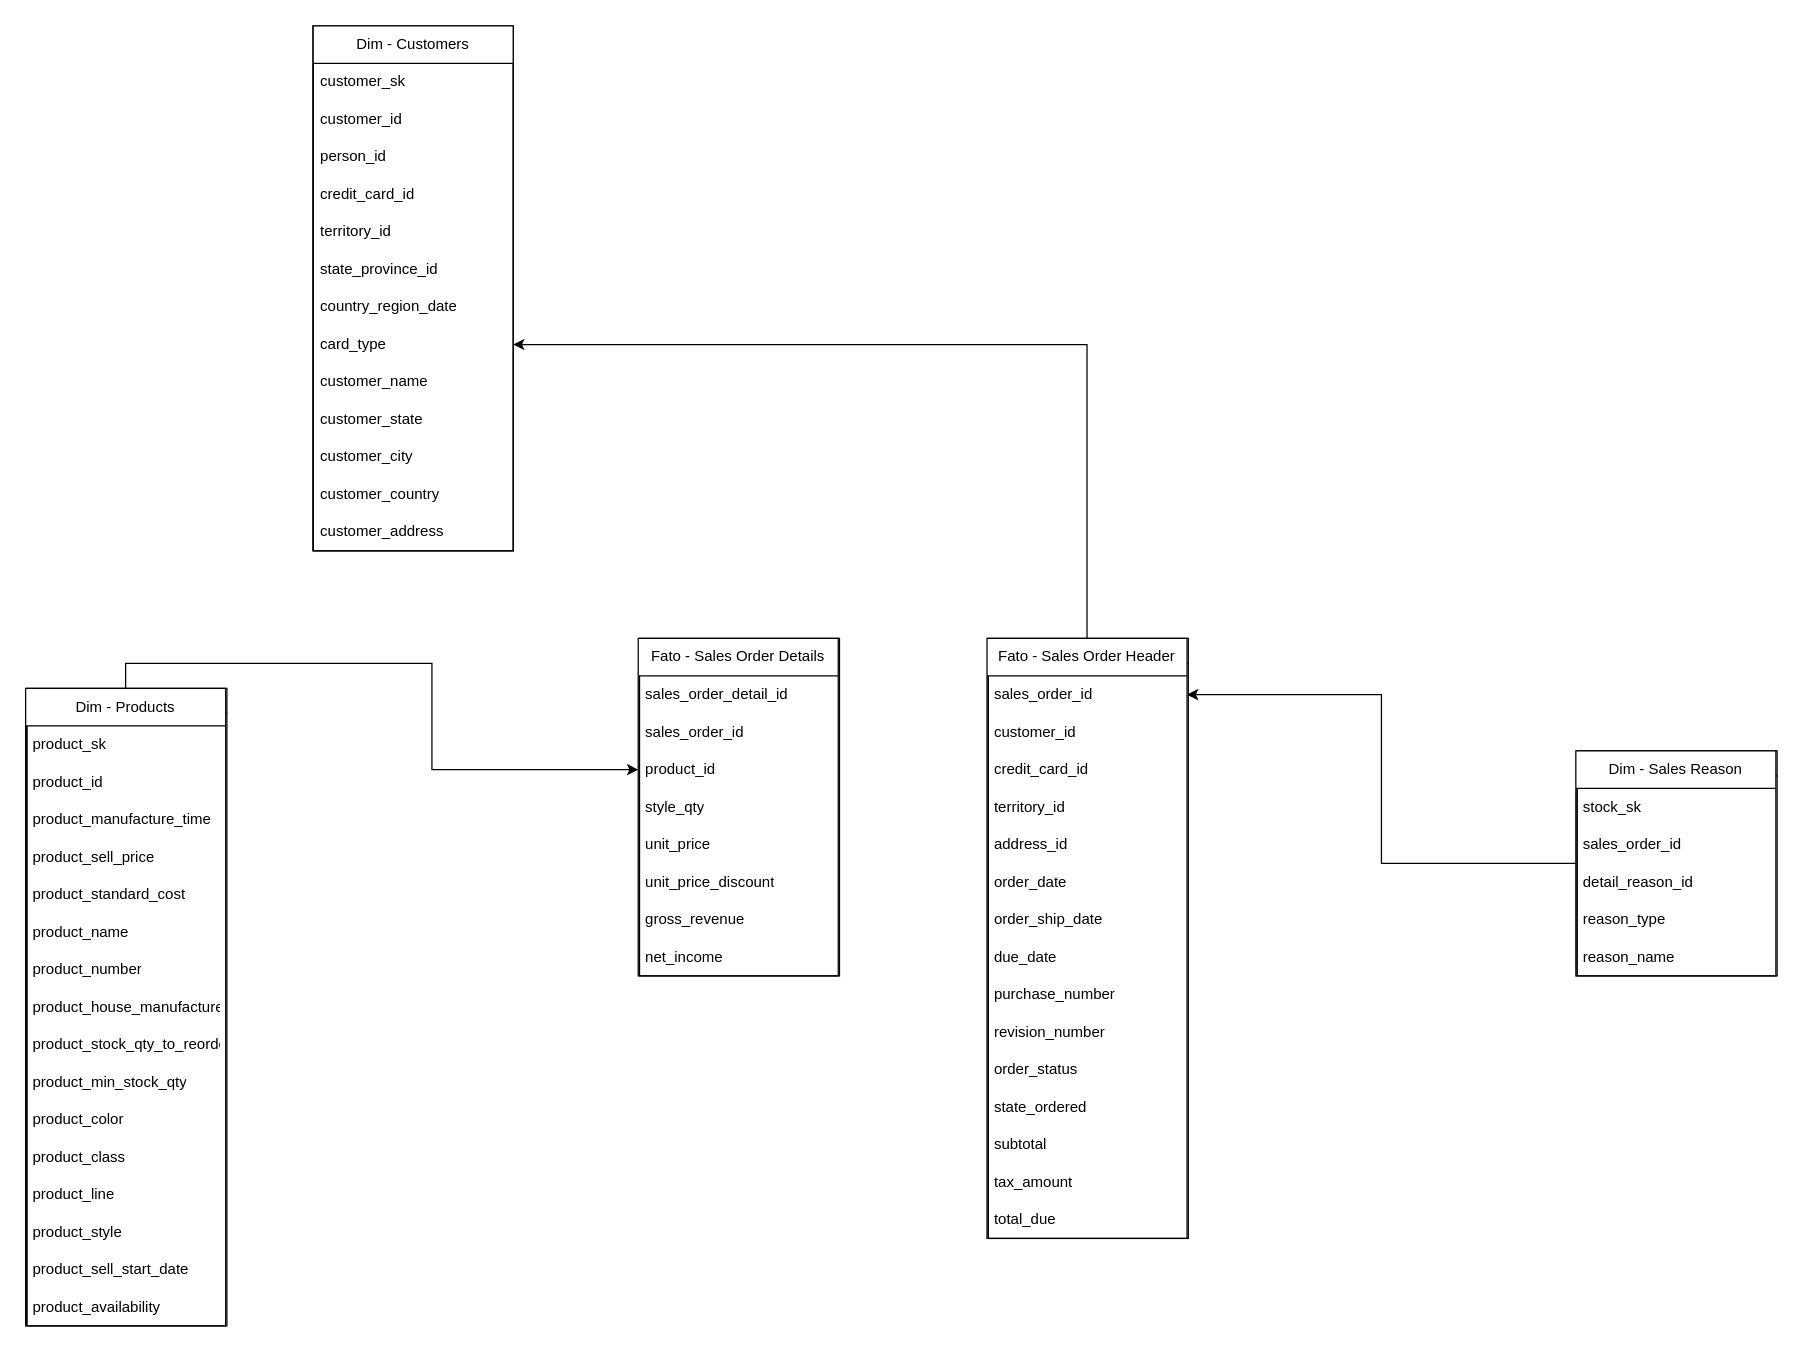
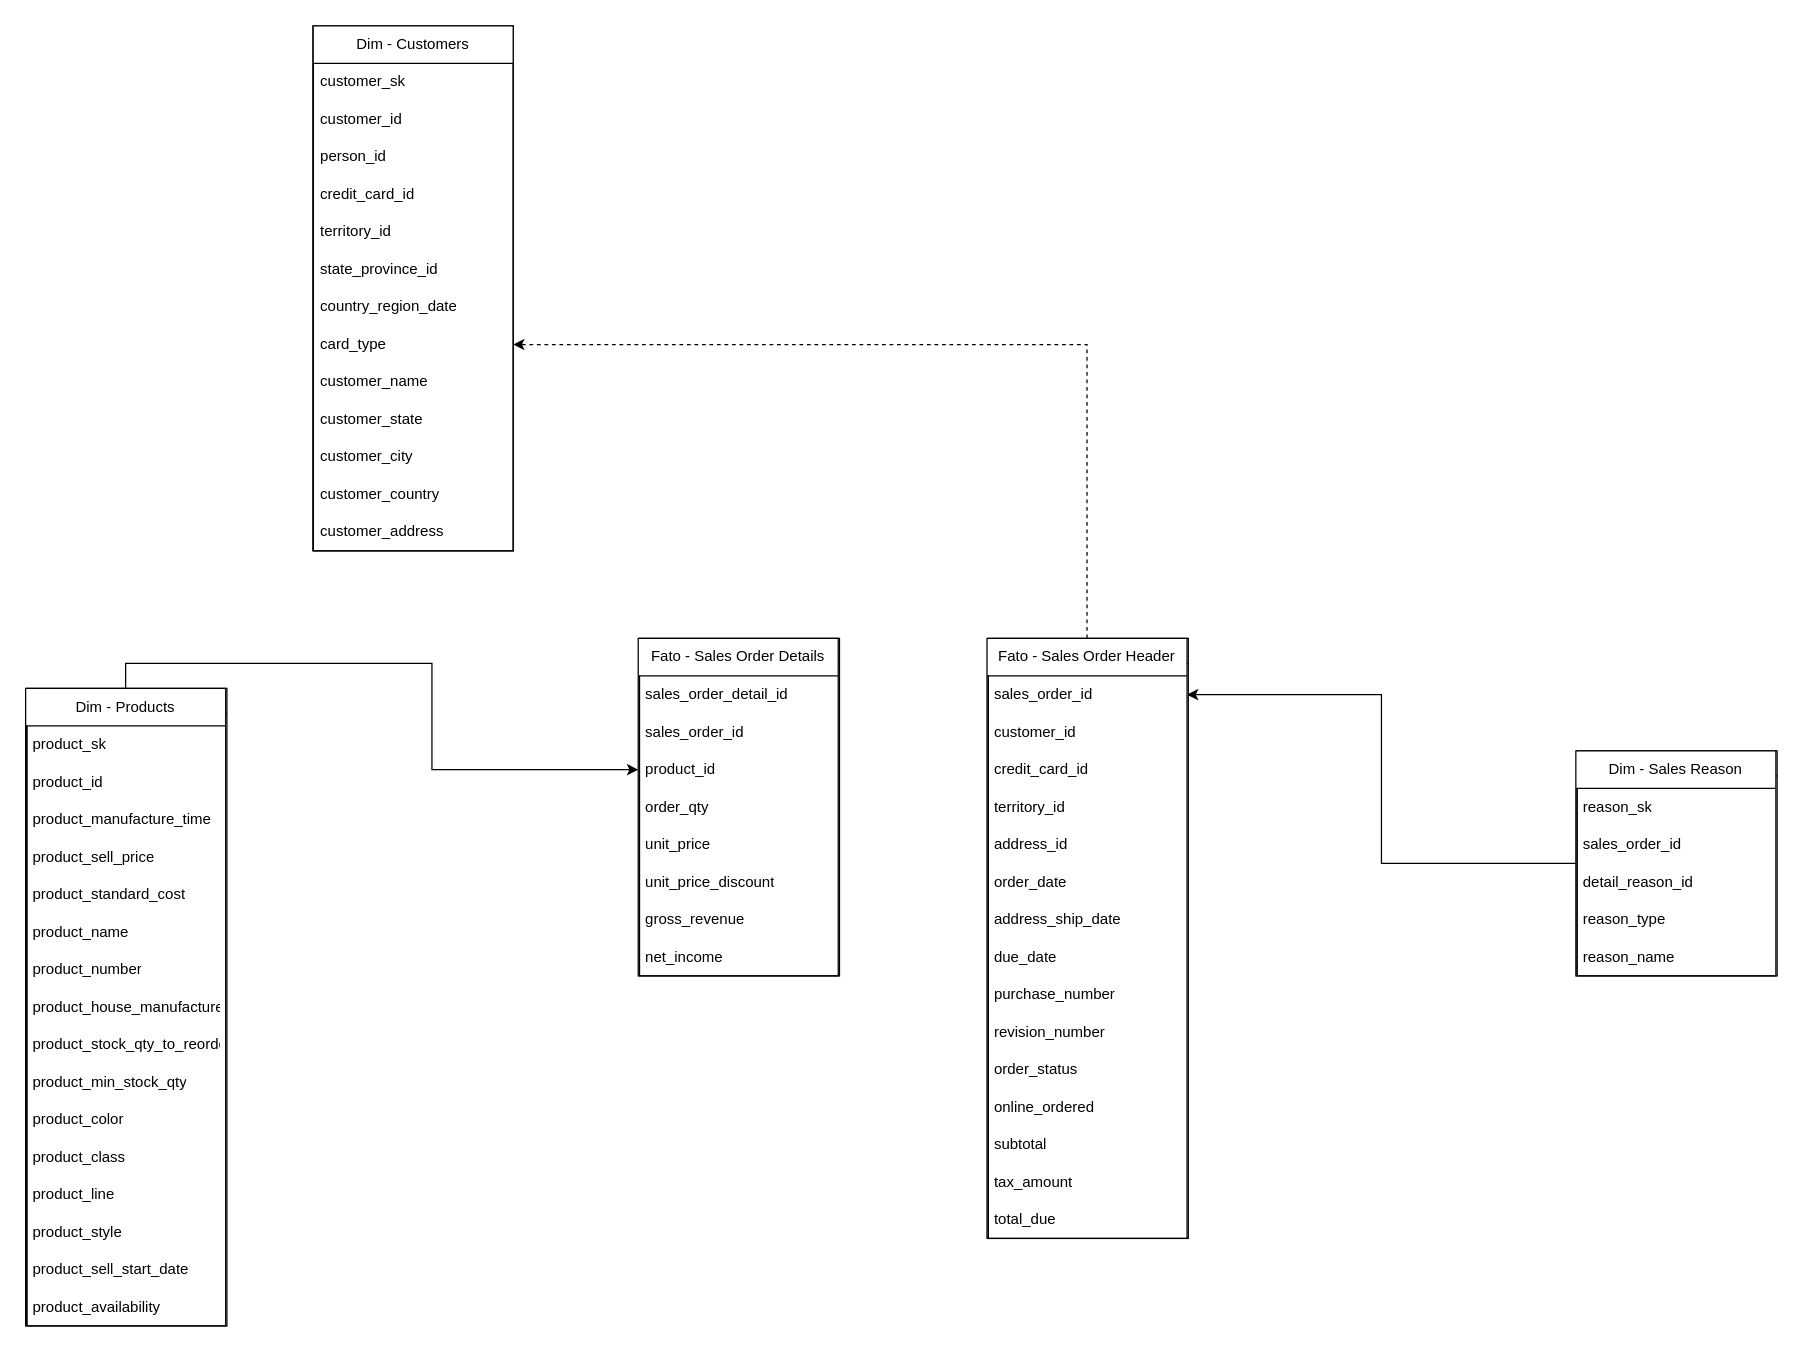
edge "Fato - Sales Order Header" -> "card_type": style solid -> dashed
node "style_qty": label "style_qty" -> "order_qty"
node "stock_sk": label "stock_sk" -> "reason_sk"
node "order_ship_date": label "order_ship_date" -> "address_ship_date"
node "state_ordered": label "state_ordered" -> "online_ordered"
